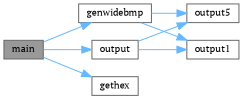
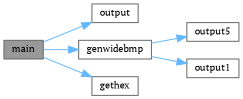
edge "output" -> "output5": removed
edge "output" -> "output1": removed
